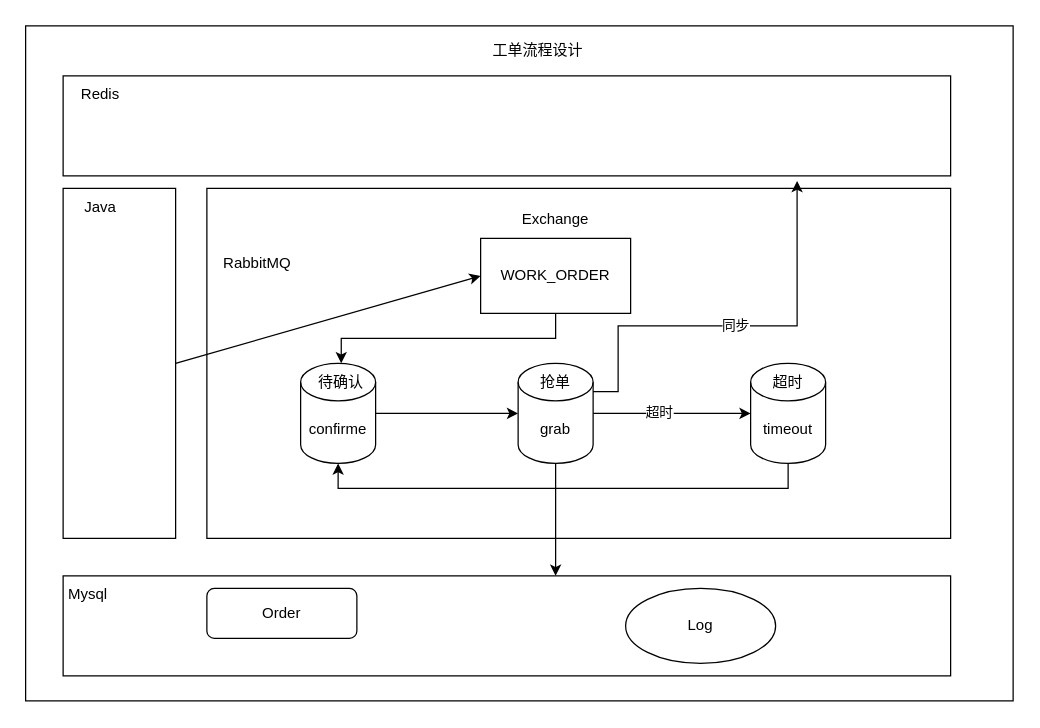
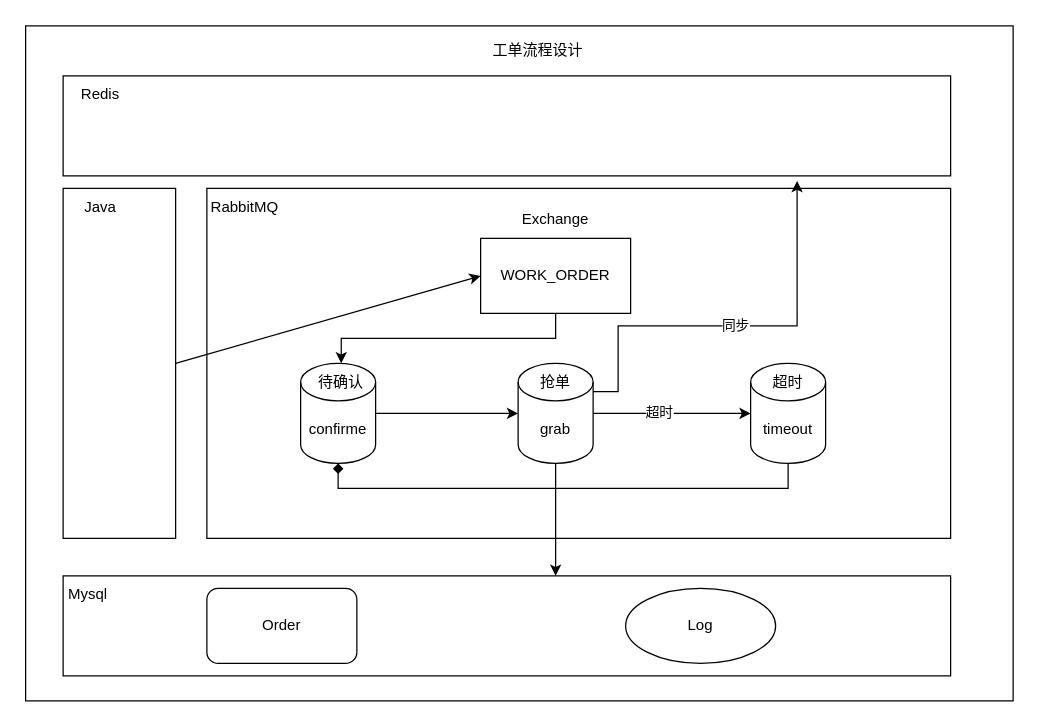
node "RabbitMQ": moved (258, 263) -> (245, 207)
edge "timeout" -> "confirme": arrowhead classic -> diamond
node "Order": size 150x50 -> 150x75
